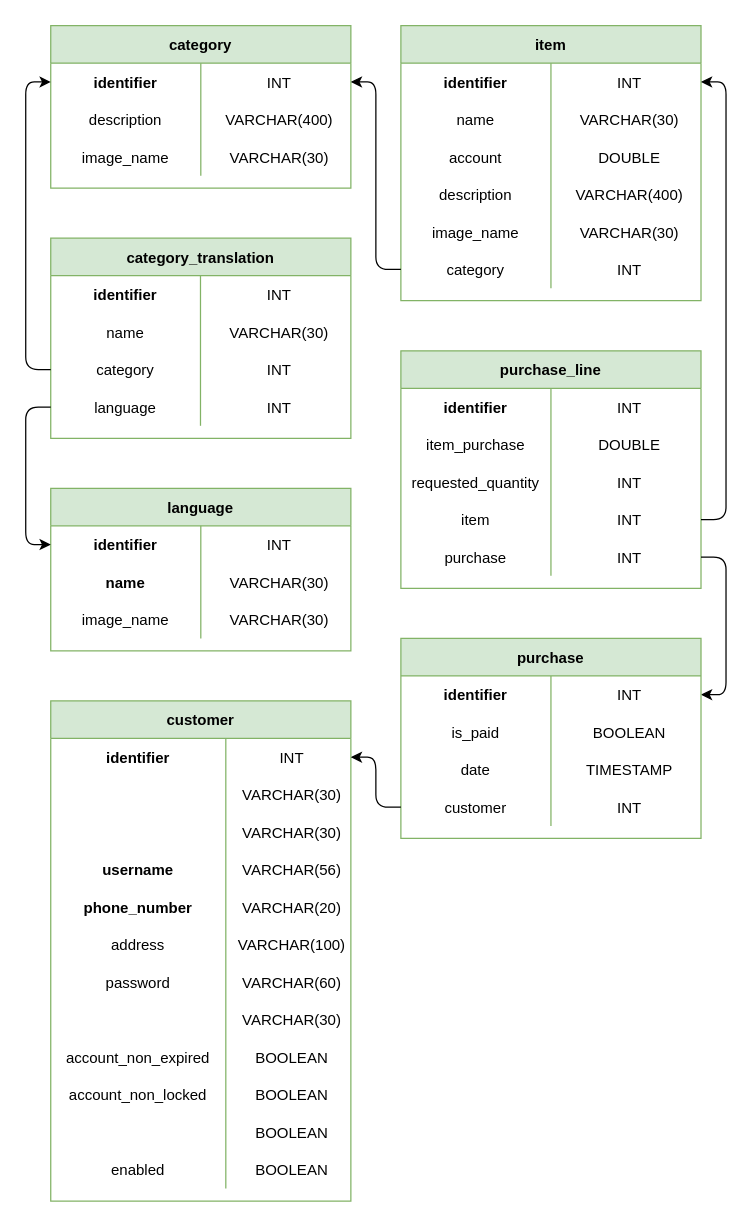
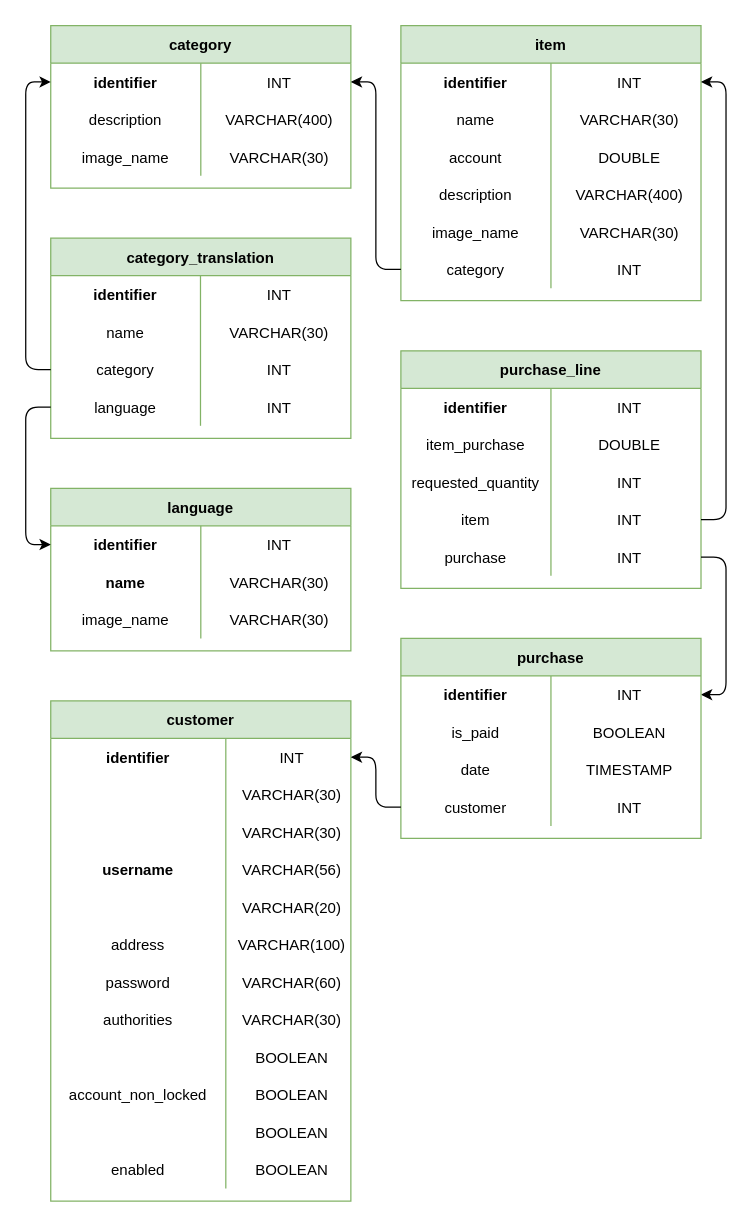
node "phone_number": removed
node "authorities": added
node "account_non_expired": removed
